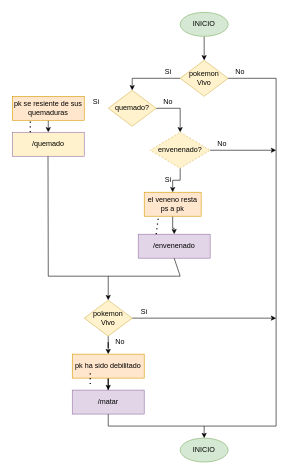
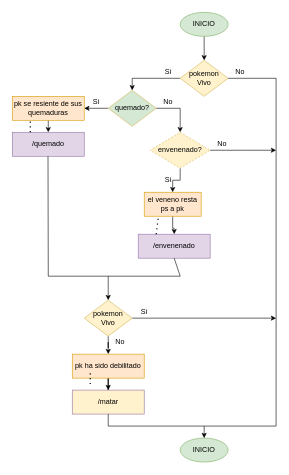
edge "quemado?" -> "pk se resiente de sus quemaduras": added
node "quemado?": fillcolor #fff2cc -> #d5e8d4
node "/quemado": fillcolor #fff2cc -> #e1d5e7
node "/matar": fillcolor #e1d5e7 -> #fff2cc
